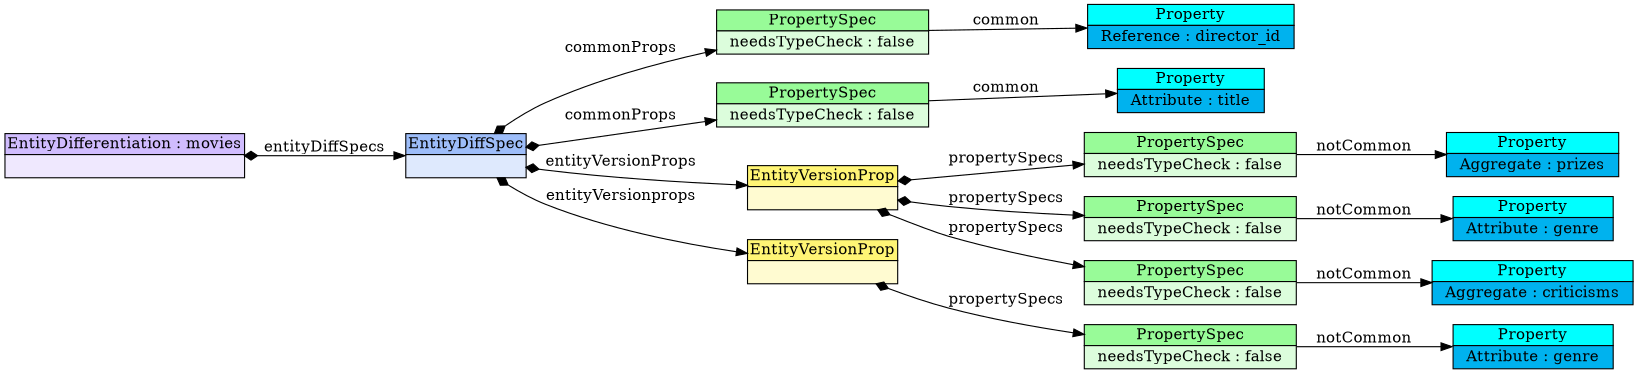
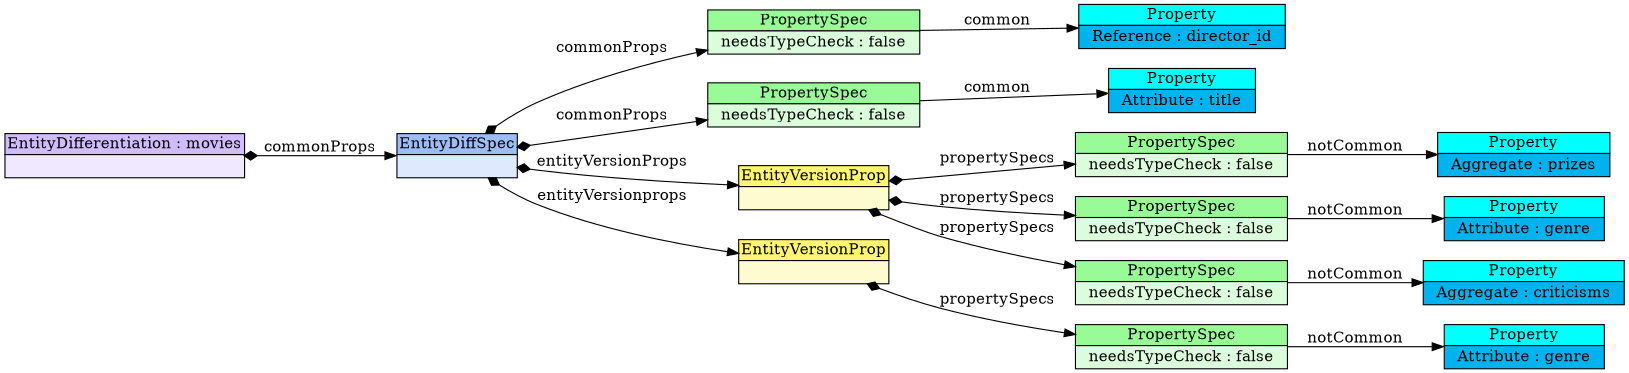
edge "EntityDifferentiation : movies" -- "EntityDiffSpec": label "entityDiffSpecs" -> "commonProps"
